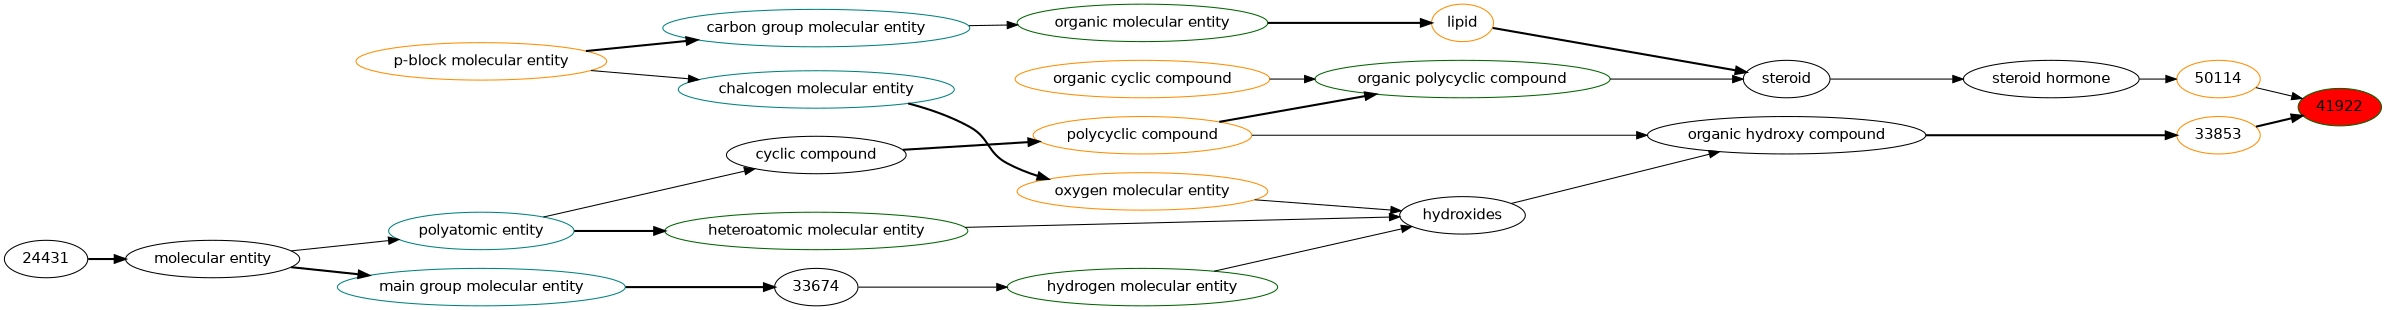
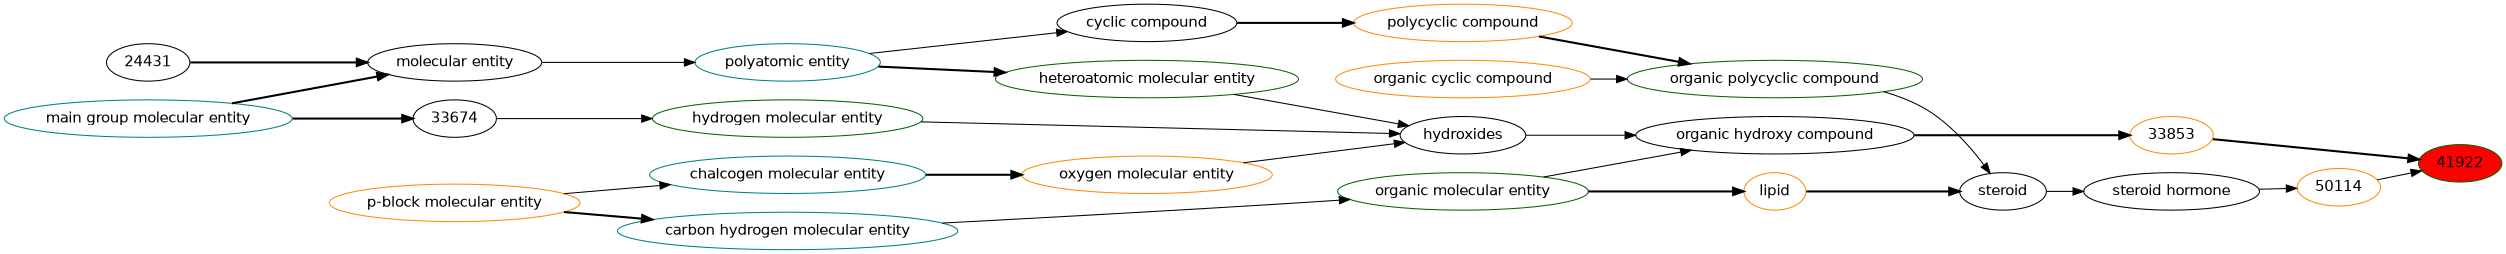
node "carbon group molecular entity": label "carbon group molecular entity" -> "carbon hydrogen molecular entity"
edge "polycyclic compound" -> "organic hydroxy compound": now "organic molecular entity" -> "organic hydroxy compound"
edge "molecular entity" -> "main group molecular entity": reversed
